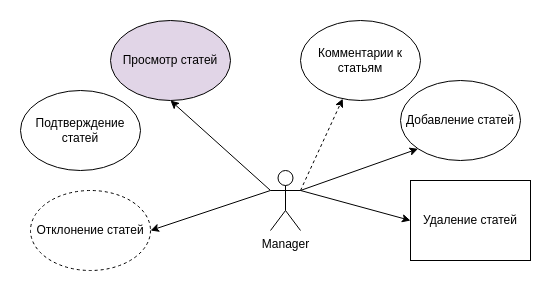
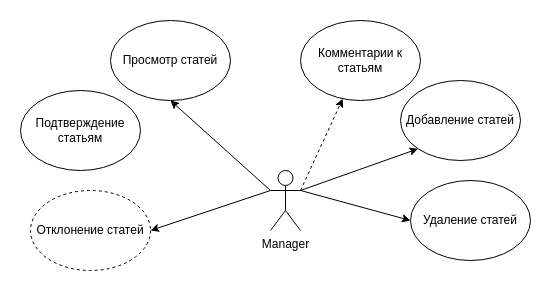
node "Просмотр статей": fillcolor #e1d5e7 -> #ffffff
node "Подтверждение статей": label "Подтверждение статей" -> "Подтверждение статьям"
node "Удаление статей": shape rectangle -> ellipse
